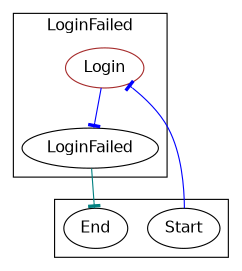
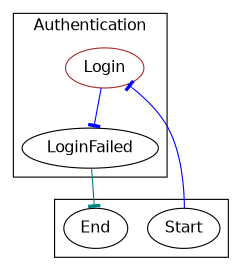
cluster "LoginFailed": label "LoginFailed" -> "Authentication"
